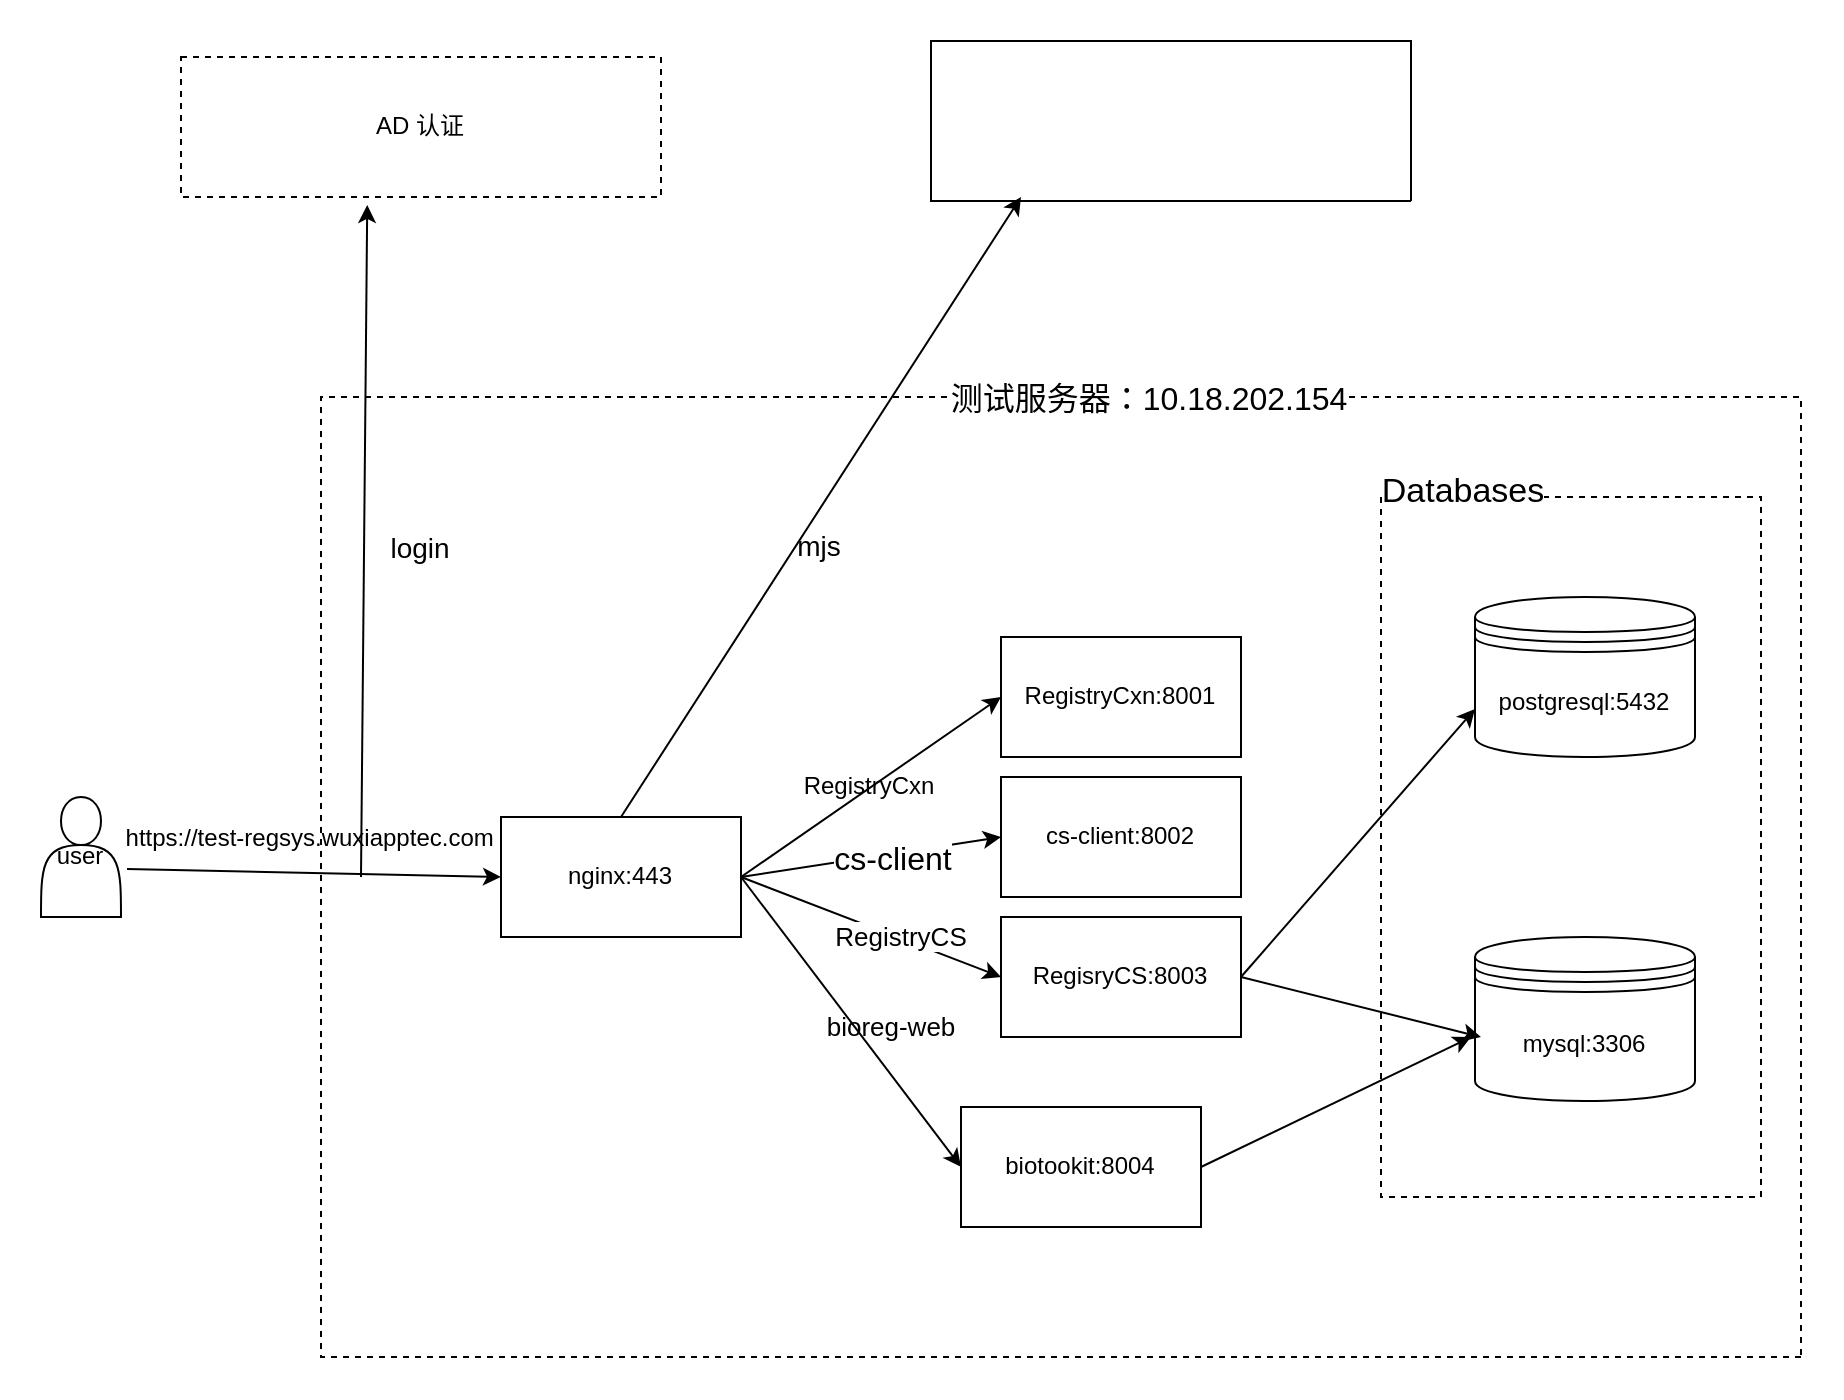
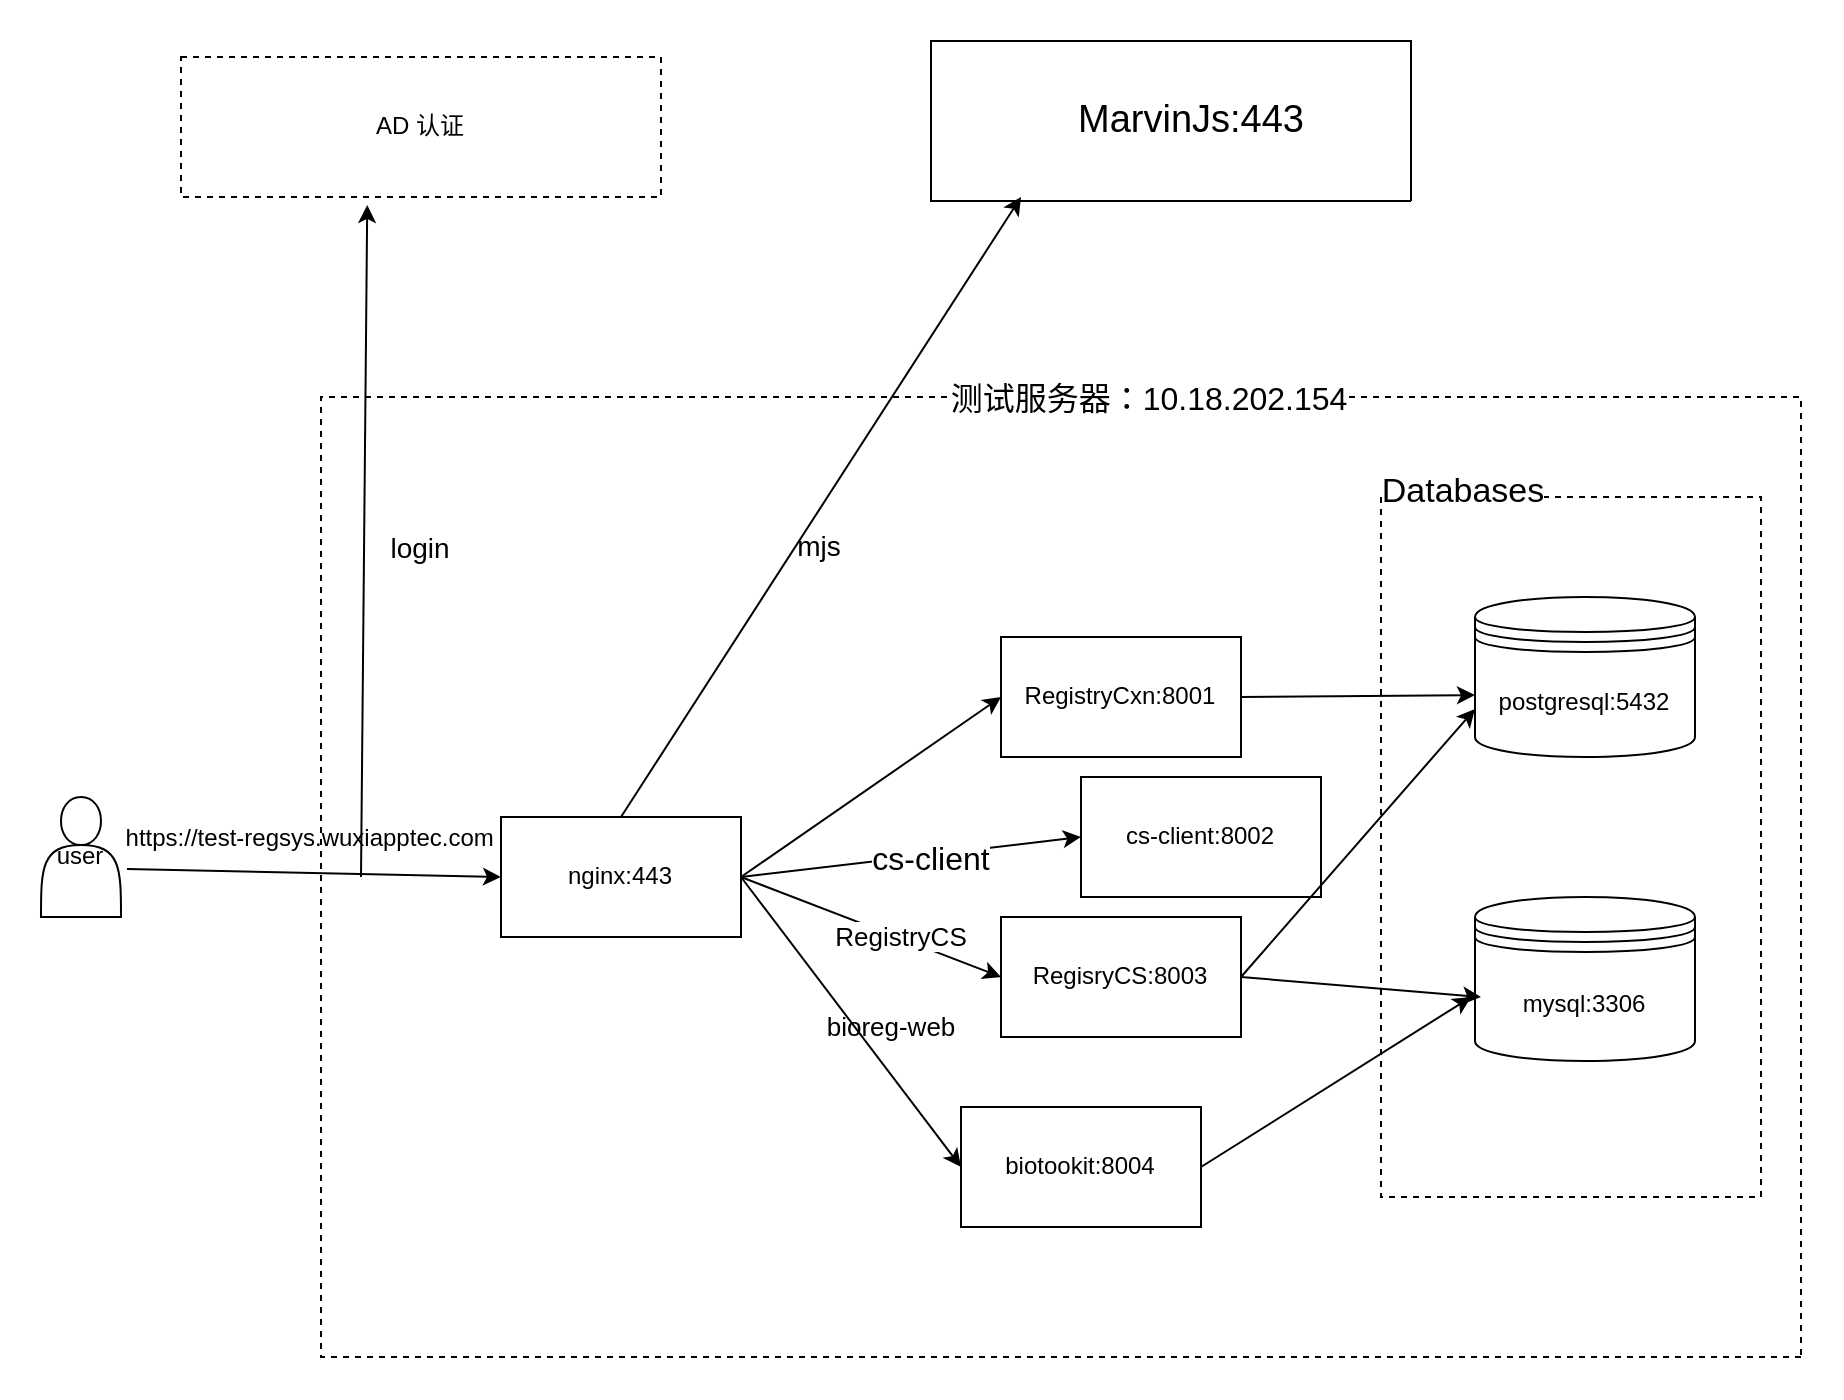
node "MarvinJs:443": added
edge "RegistryCxn:8001" -> "postgresql:5432": added
node "RegistryCxn": removed
node "cs-client:8002": moved (1121, 837) -> (1201, 837)
node "mysql:3306": moved (1585, 1019) -> (1585, 979)
